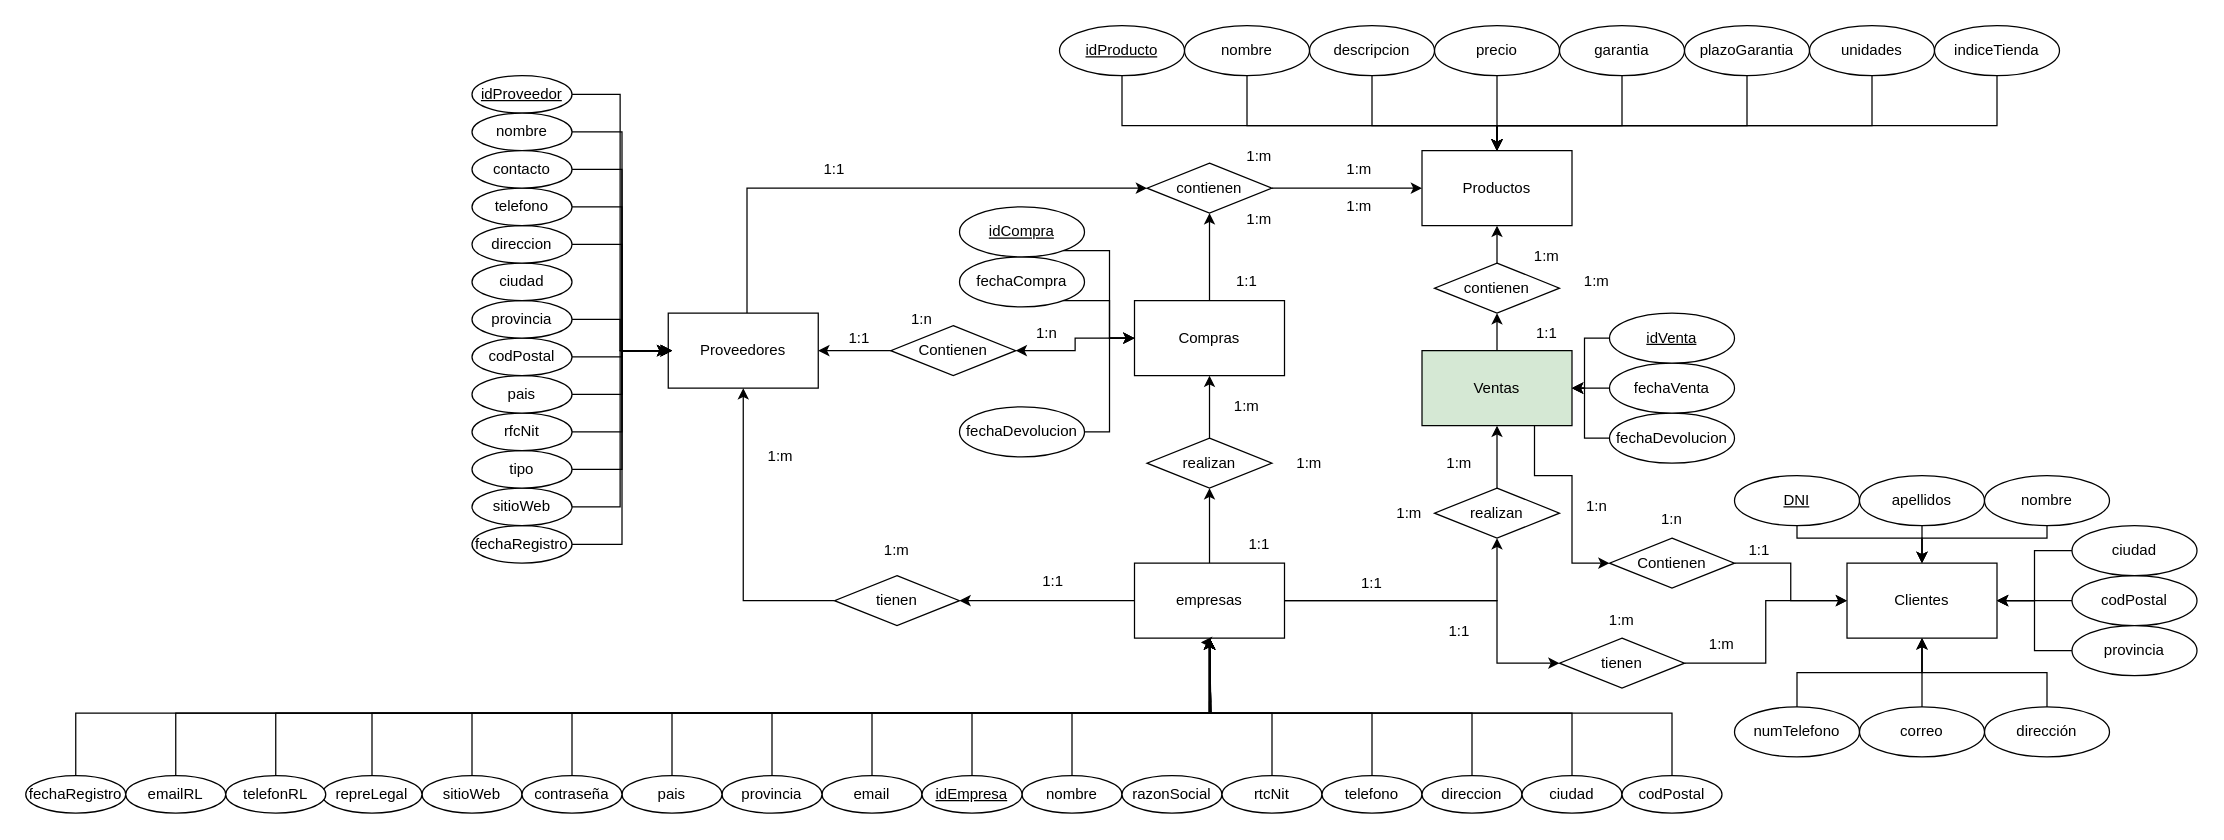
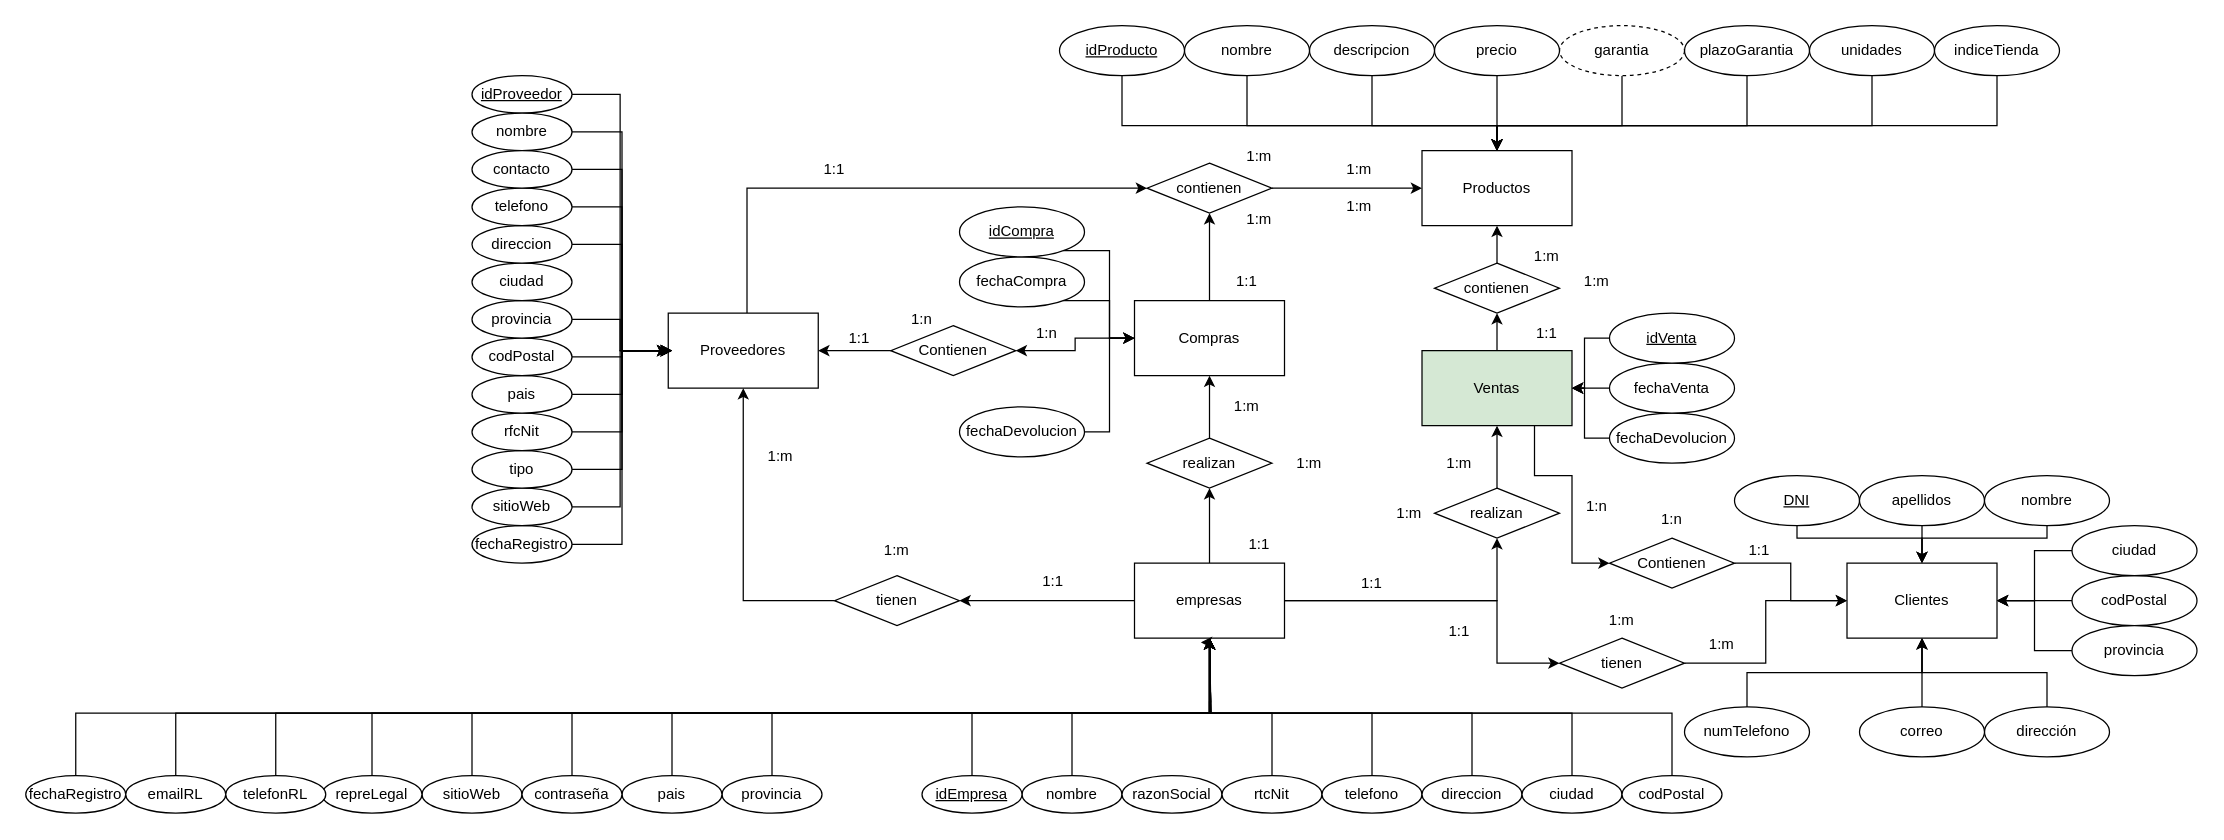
node "garantia": style solid -> dashed
node "numTelefono": moved (1797, 732) -> (1747, 732)
edge "email" -> "empresas": removed
node "email": removed
